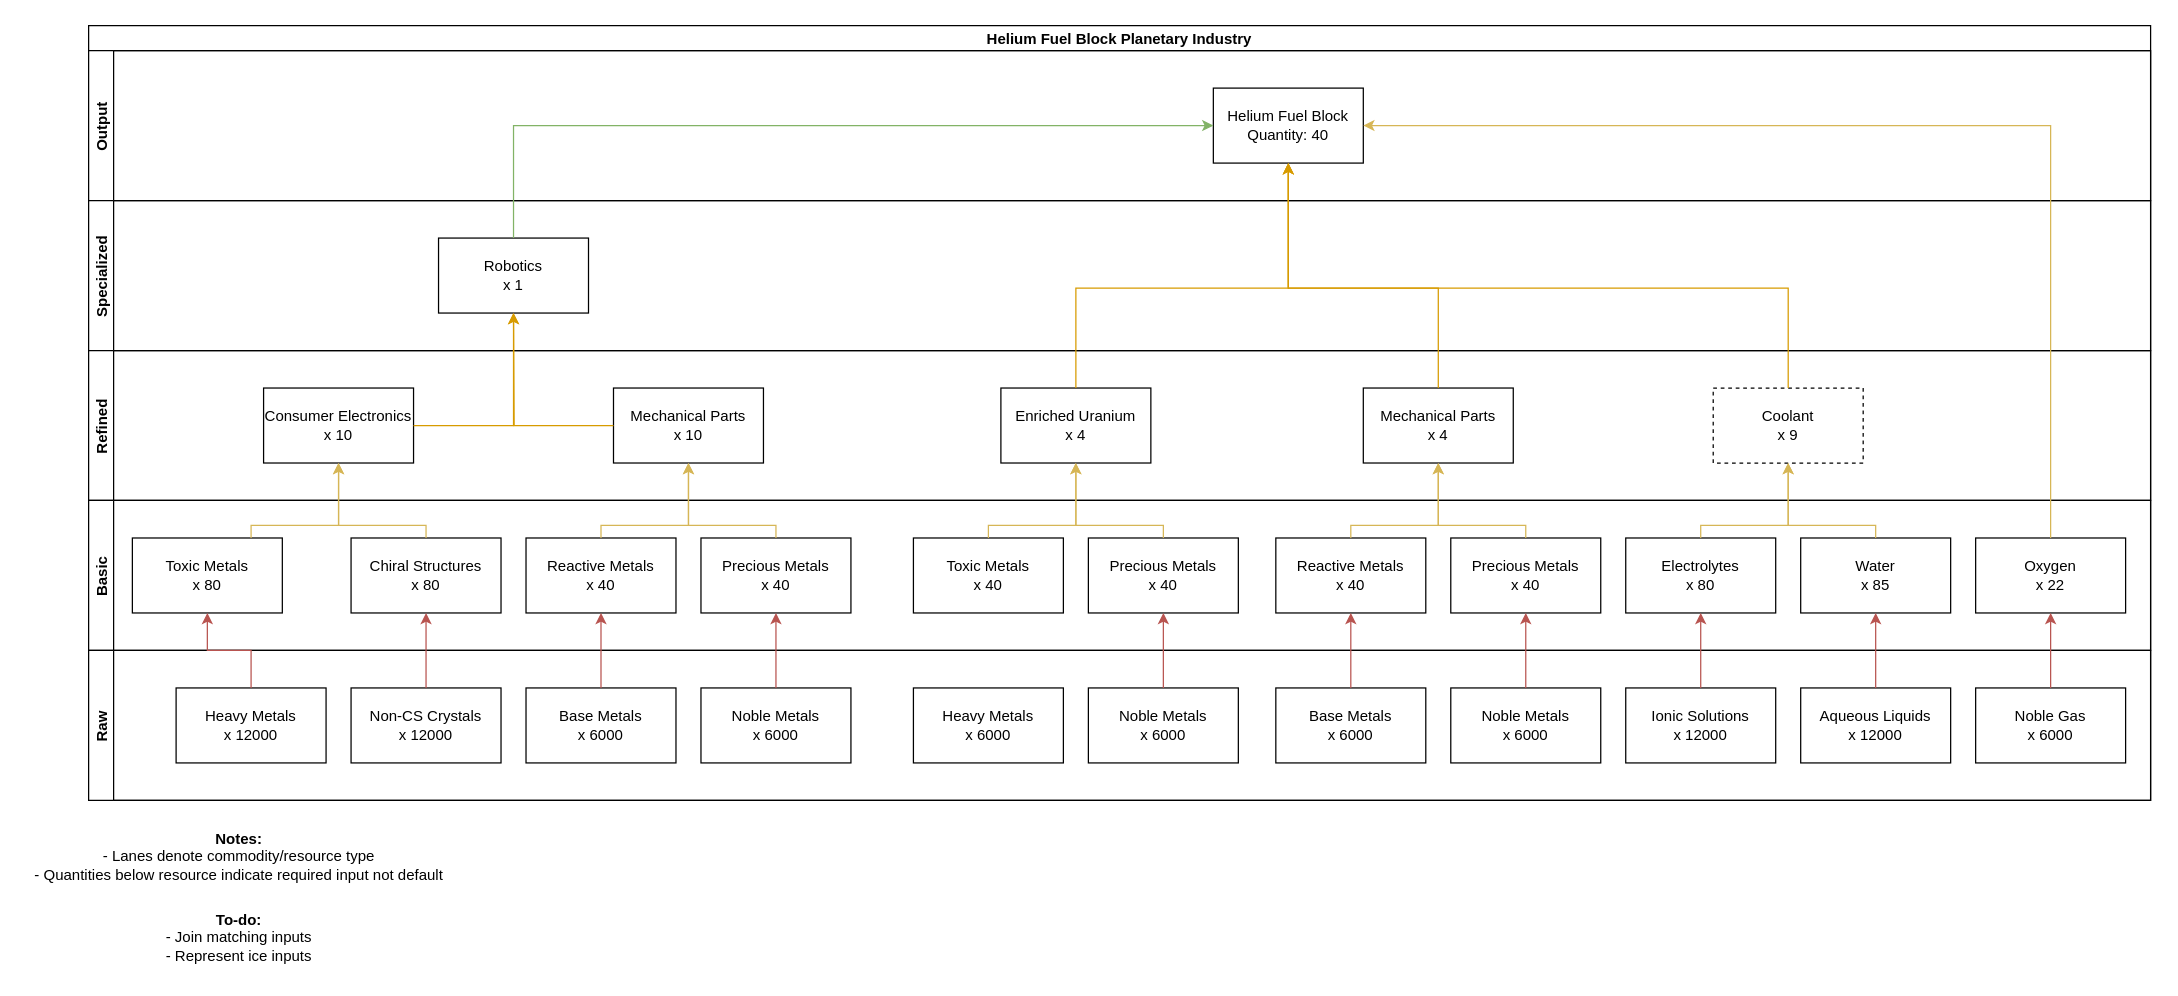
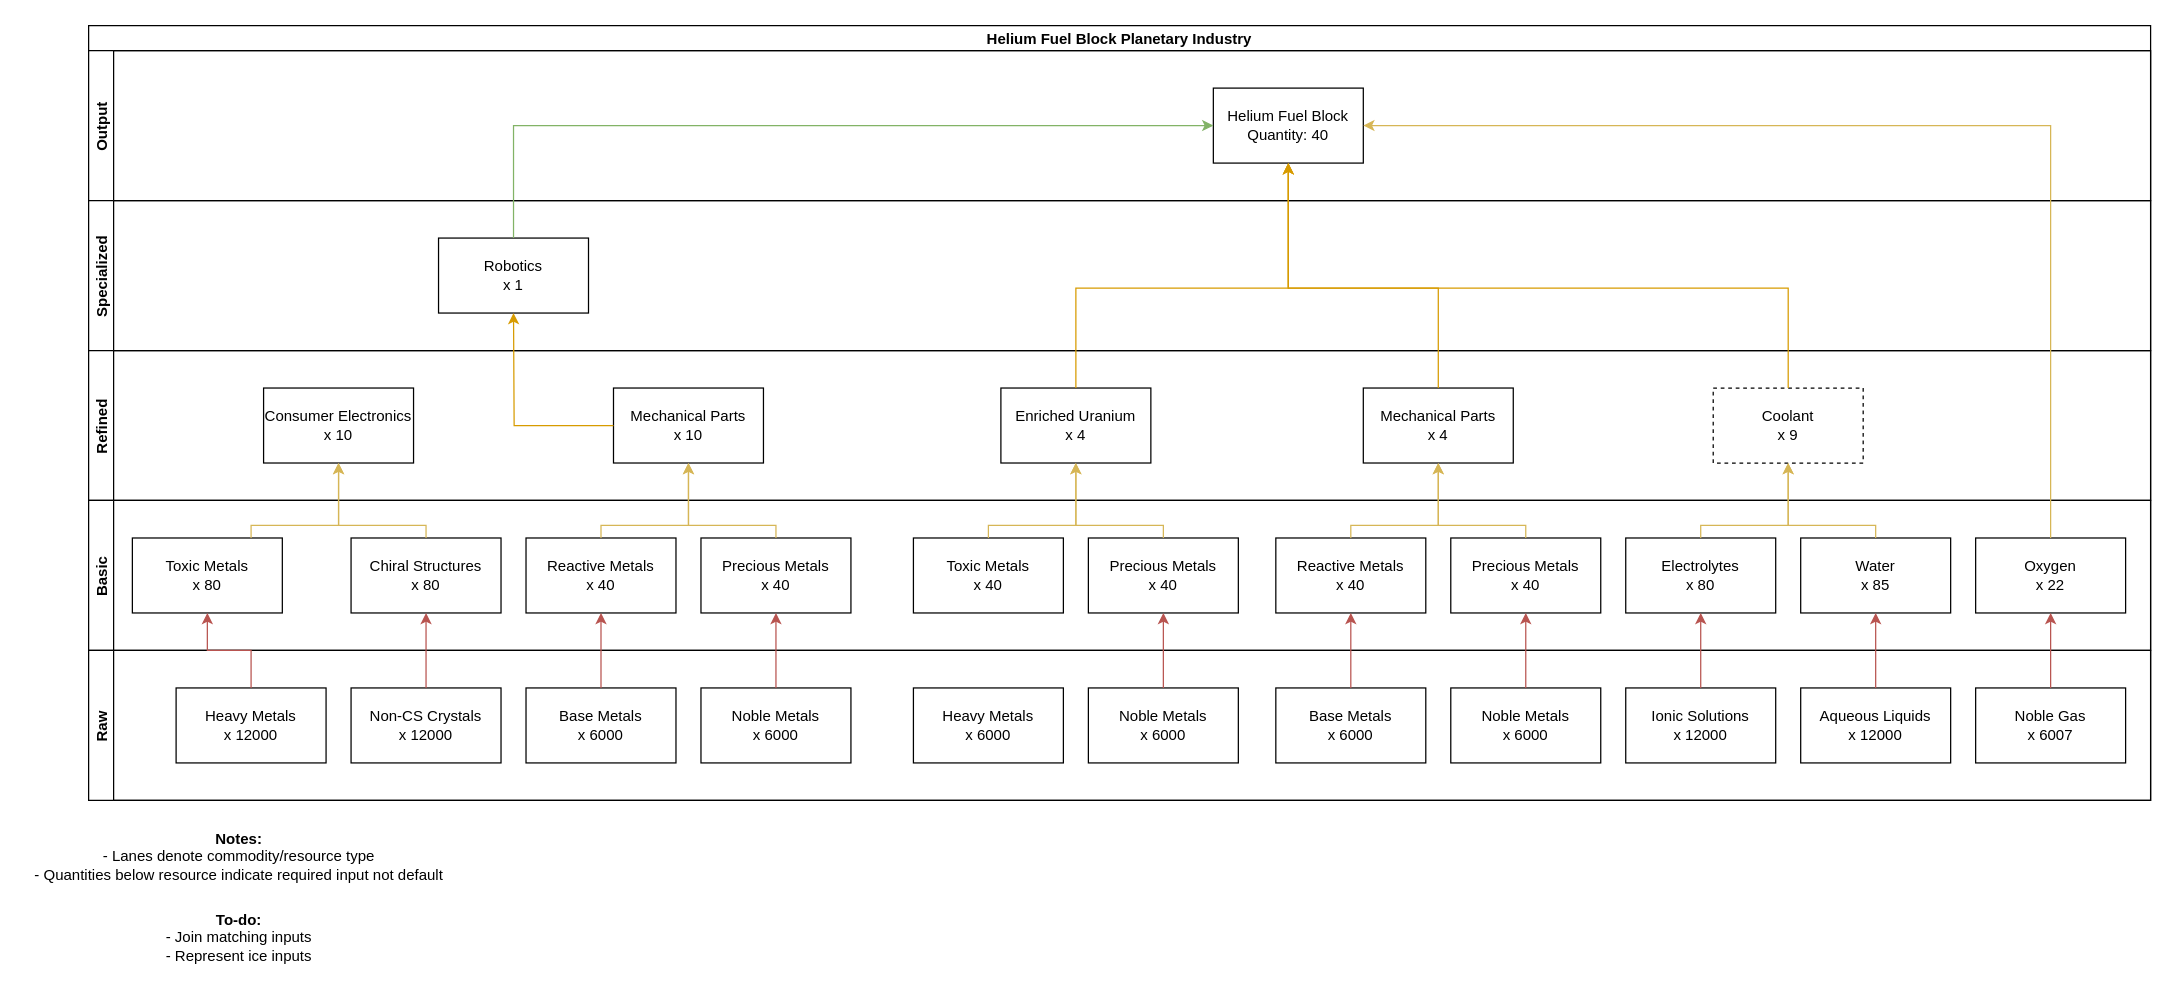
edge "Consumer Electronics x 10" -> "Robotics x 1": removed
node "Noble Gas x 6000": label "Noble Gas x 6000" -> "Noble Gas x 6007"
